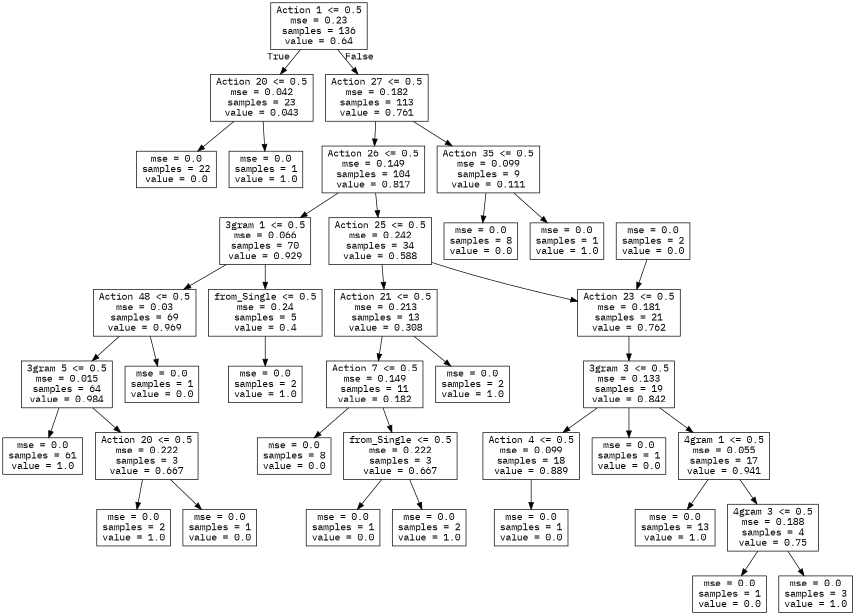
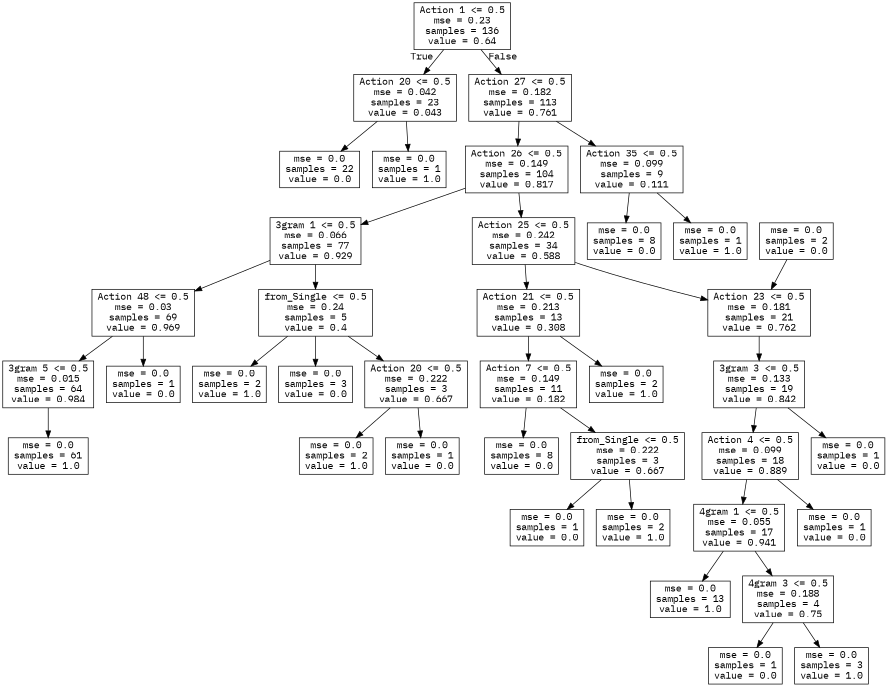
node "3gram 1 <= 0.5 mse = 0.066 samples = 70 value = 0.929": label "3gram 1 <= 0.5 mse = 0.066 samples = 70 value = 0.929" -> "3gram 1 <= 0.5 mse = 0.066 samples = 77 value = 0.929"
node "mse = 0.0 samples = 3 value = 0.0": added
edge "3gram 5 <= 0.5 mse = 0.015 samples = 64 value = 0.984" -> "Action 20 <= 0.5 mse = 0.222 samples = 3 value = 0.667": now "from_Single <= 0.5 mse = 0.24 samples = 5 value = 0.4" -> "Action 20 <= 0.5 mse = 0.222 samples = 3 value = 0.667"
edge "3gram 3 <= 0.5 mse = 0.133 samples = 19 value = 0.842" -> "4gram 1 <= 0.5 mse = 0.055 samples = 17 value = 0.941": now "Action 4 <= 0.5 mse = 0.099 samples = 18 value = 0.889" -> "4gram 1 <= 0.5 mse = 0.055 samples = 17 value = 0.941"
